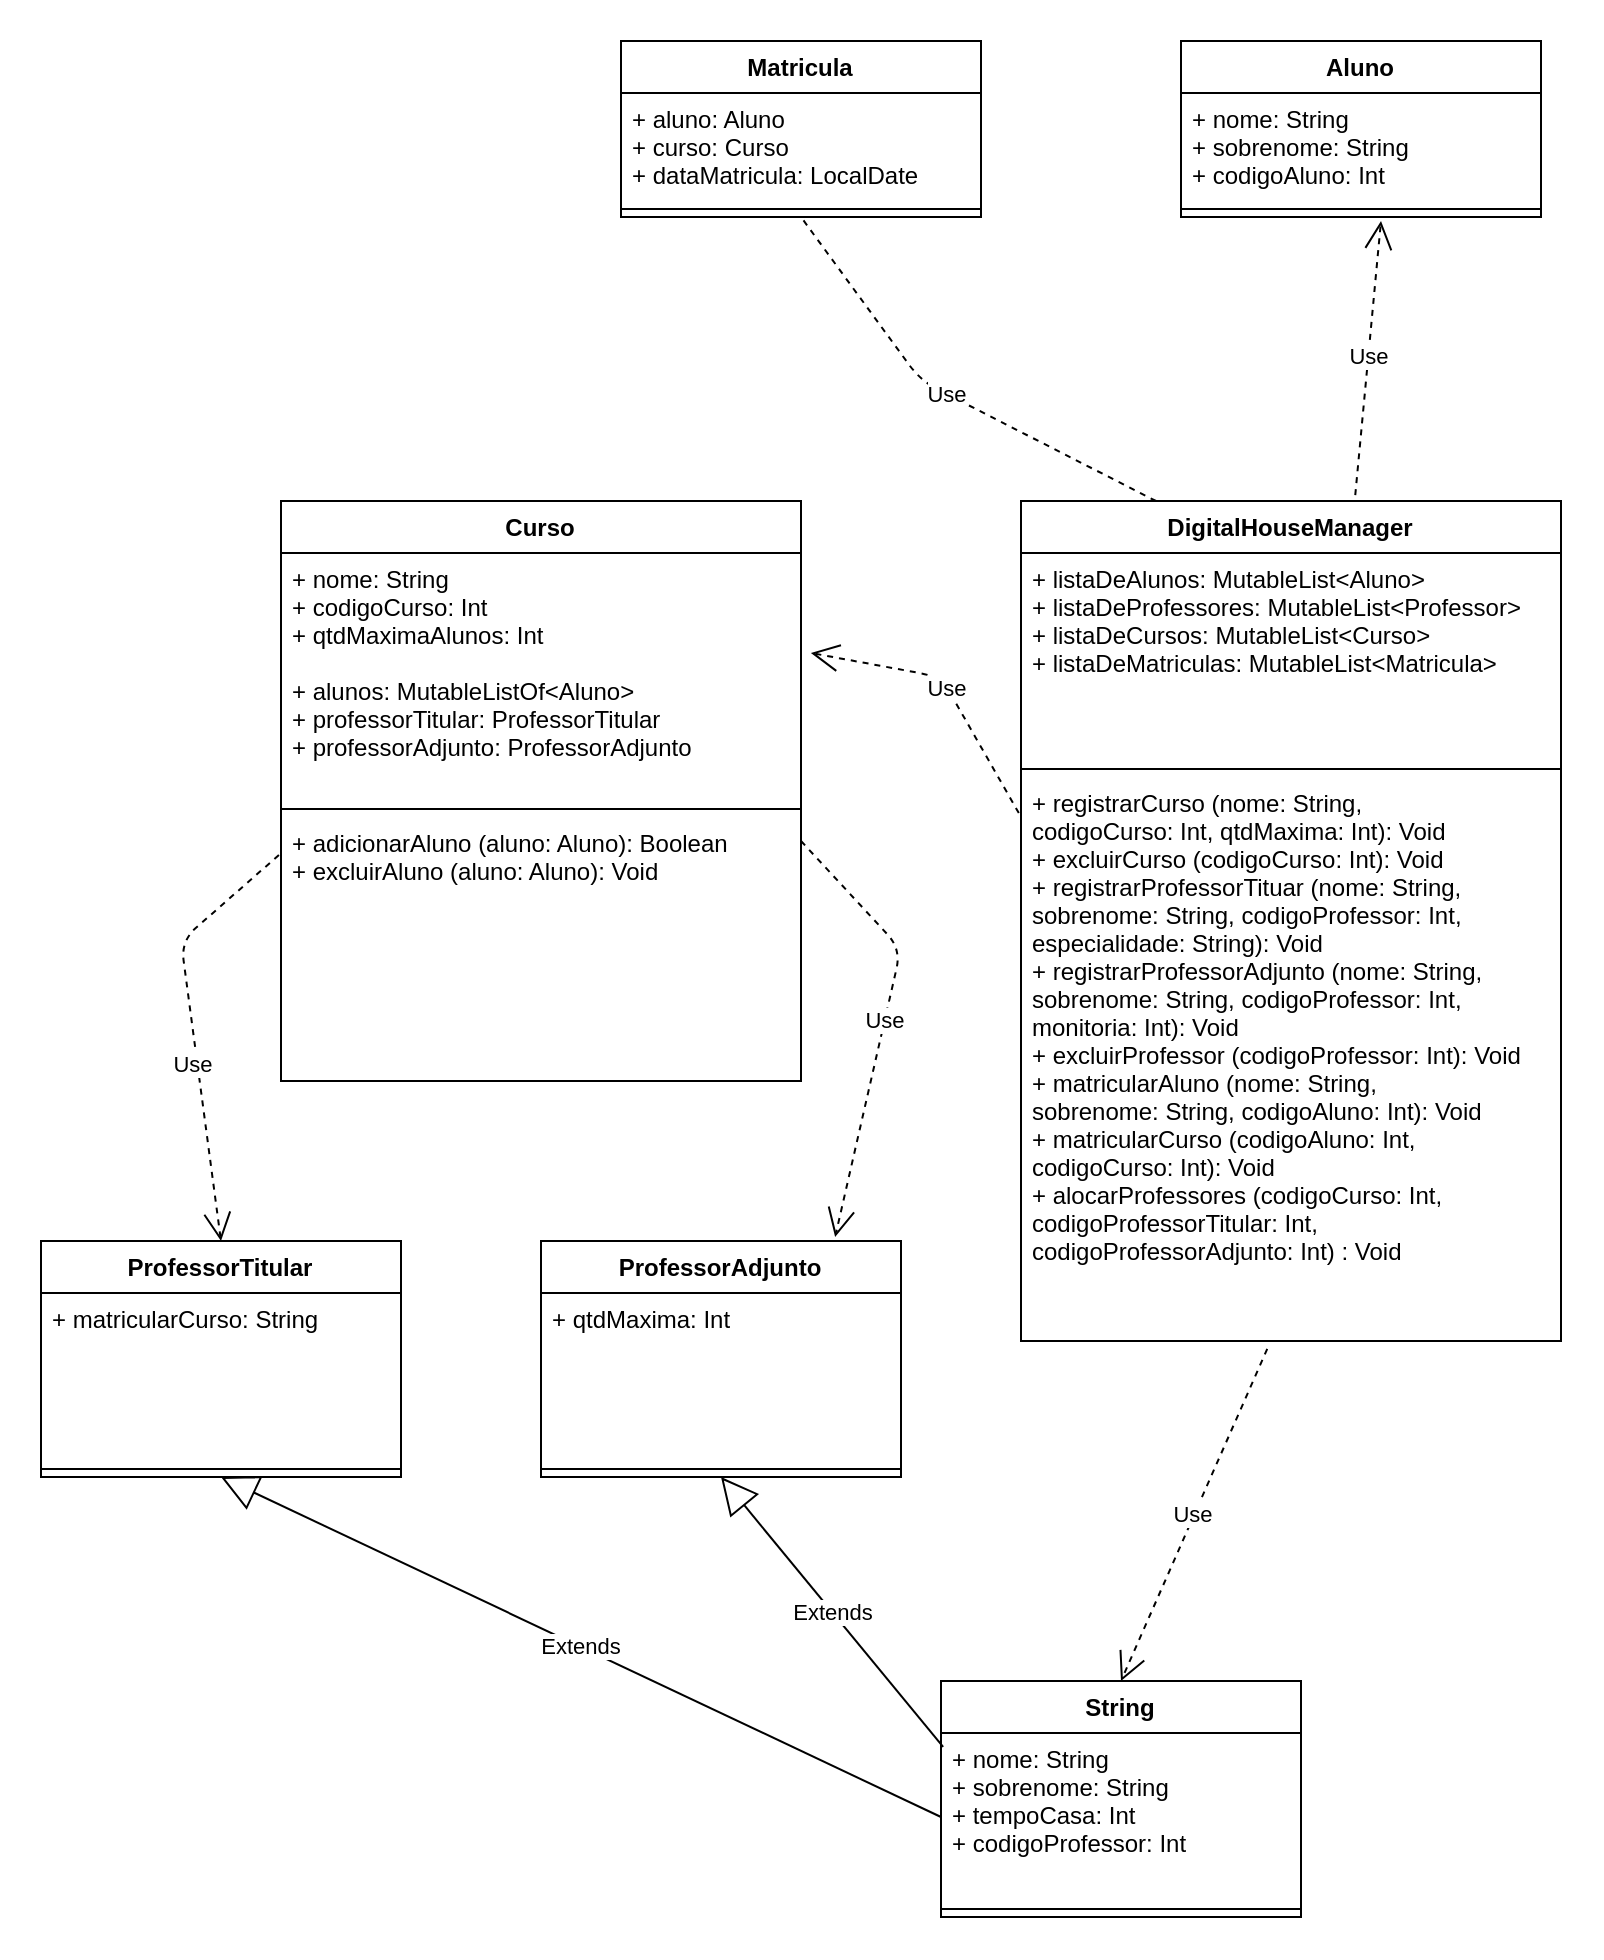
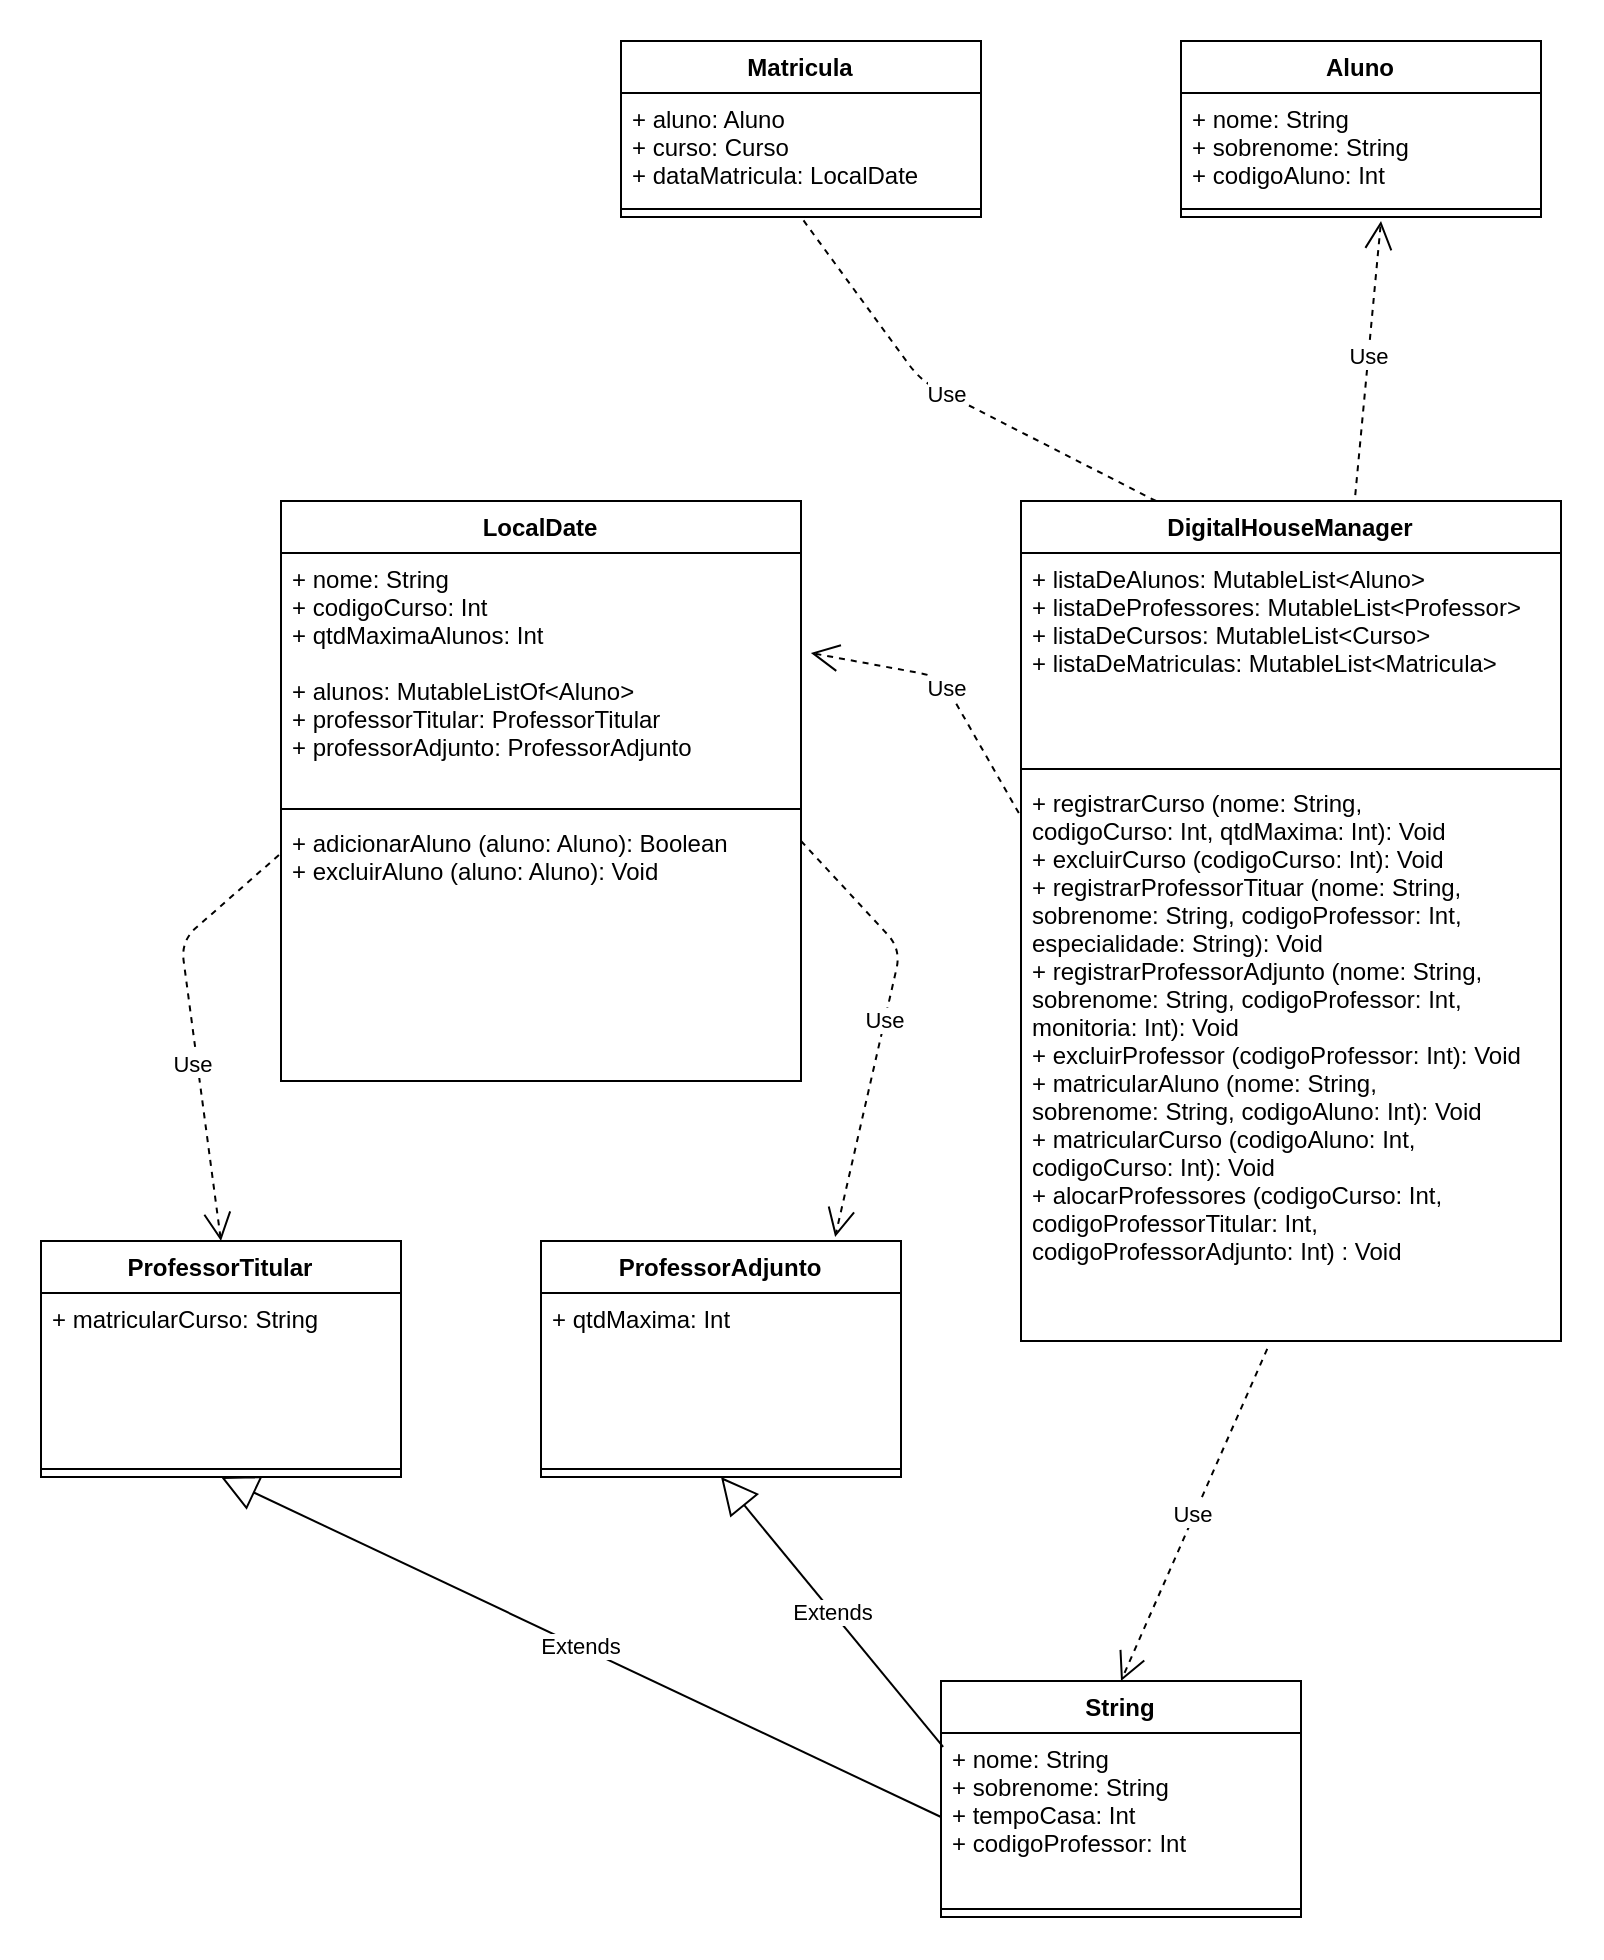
node "Curso": label "Curso" -> "LocalDate"
